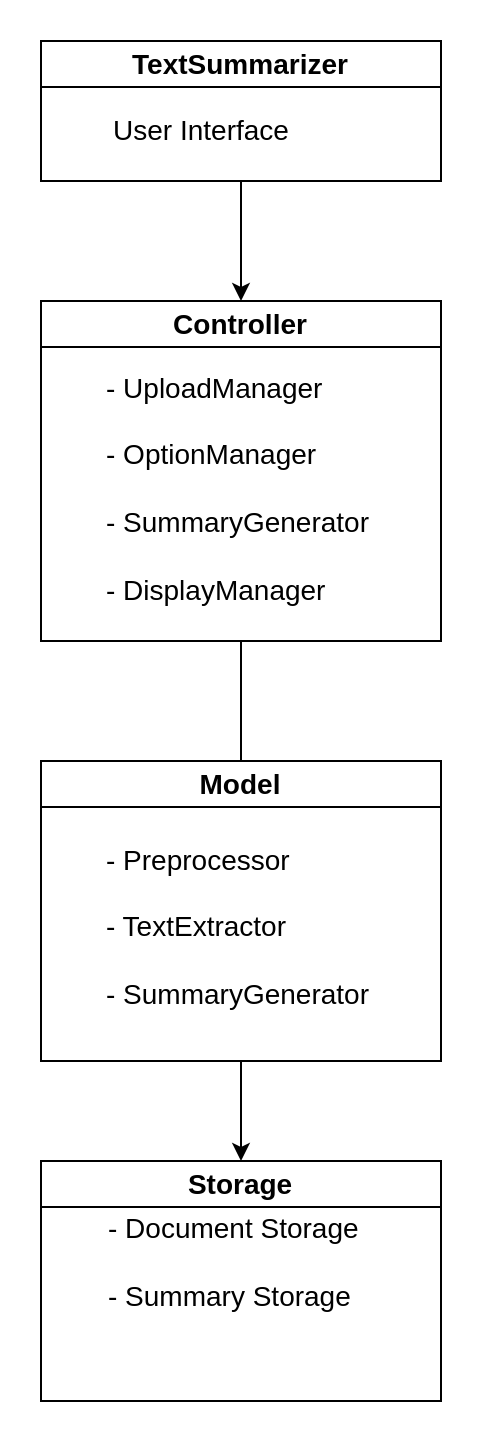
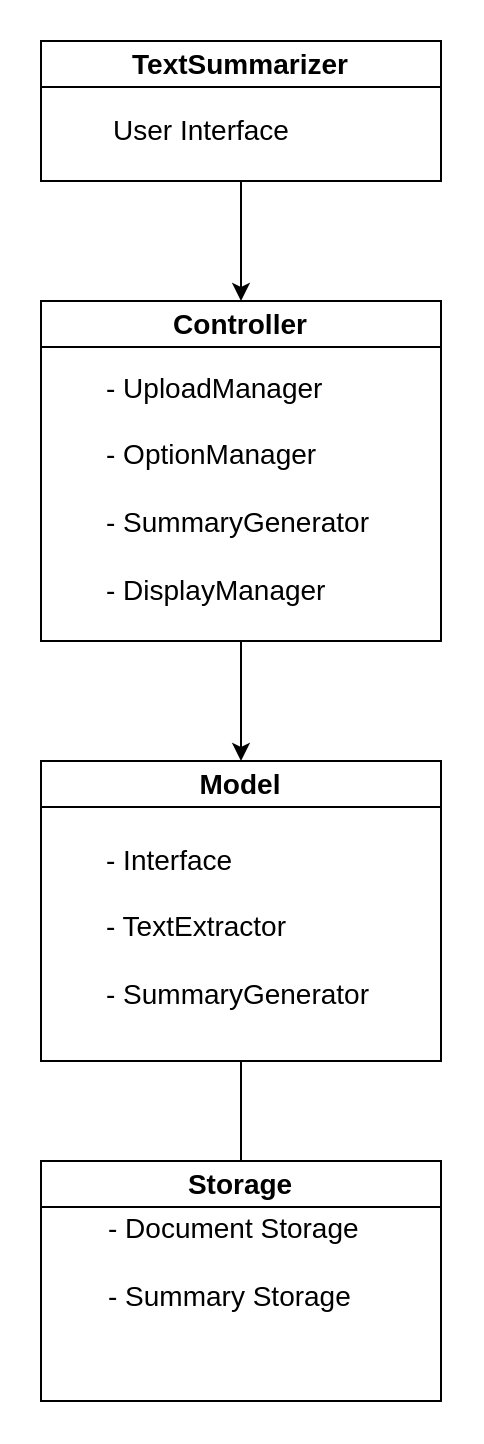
edge "Controller" -- "Model": arrowhead none -> classic
node "- Preprocessor - TextExtractor - SummaryGenerator": label "- Preprocessor - TextExtractor - SummaryGenerator" -> "- Interface - TextExtractor - SummaryGenerator"
edge "Model" -> "Storage": arrowhead classic -> none
